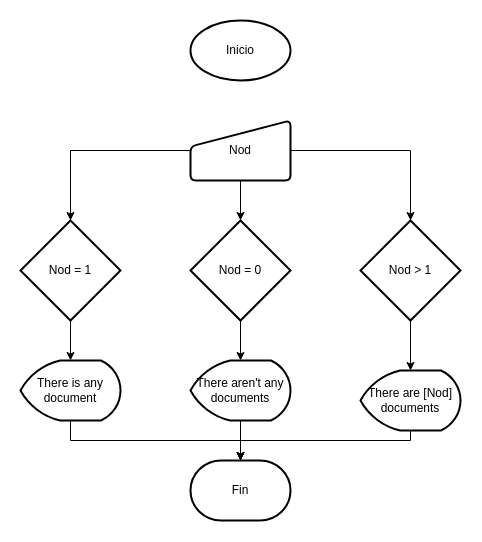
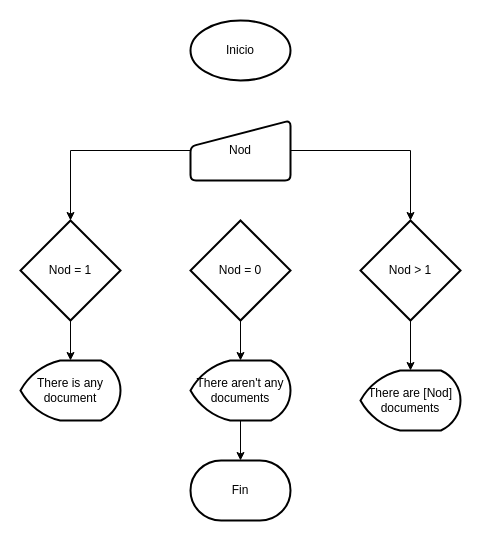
edge "Nod" -> "Nod = 0": removed
edge "There is any document" -> "Fin": removed
edge "There are [Nod] documents" -> "Fin": removed
